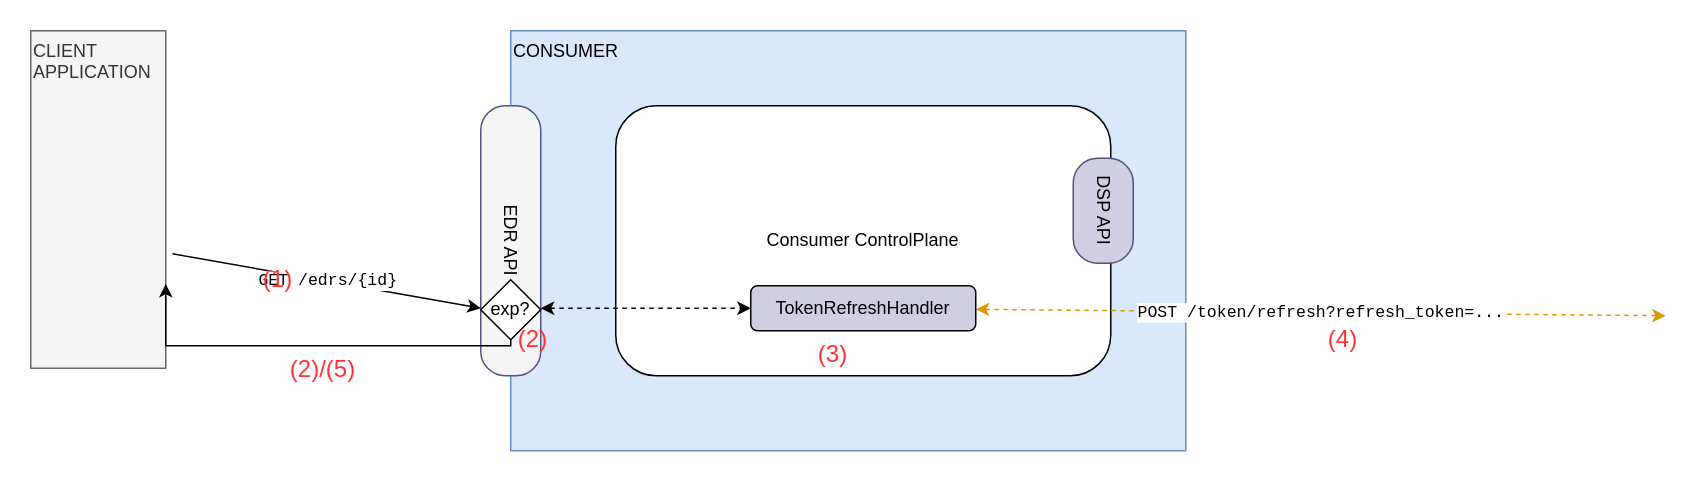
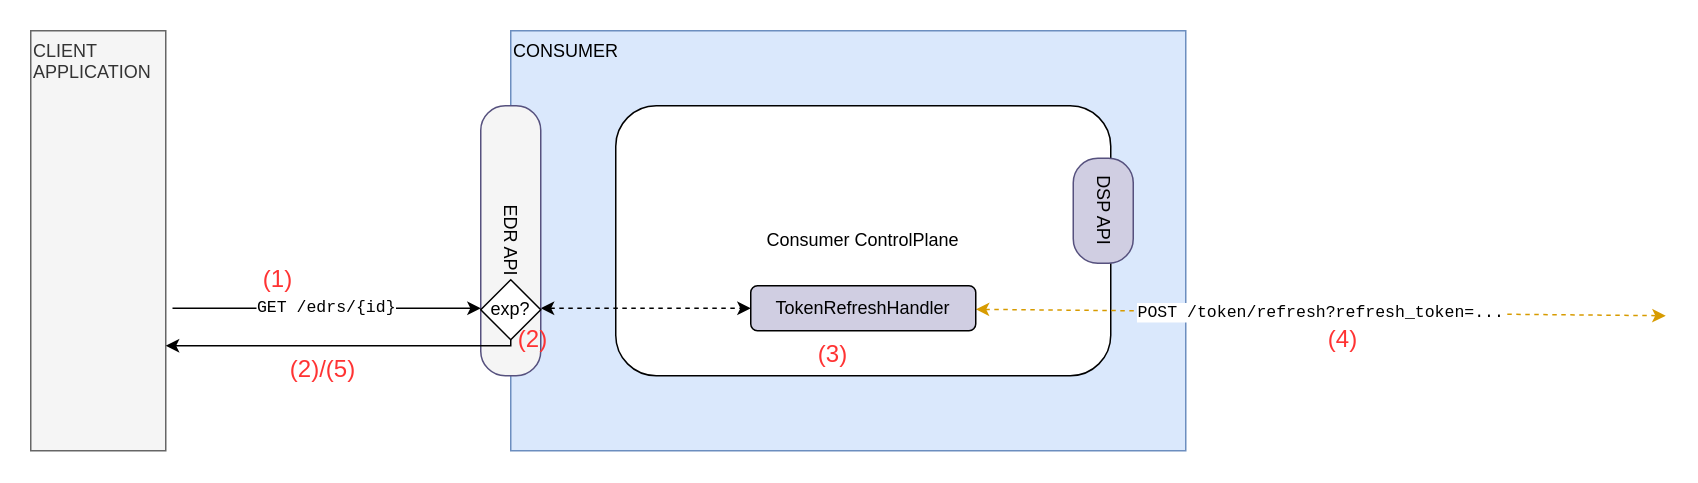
node "CLIENT APPLICATION": size 135x338 -> 135x420
